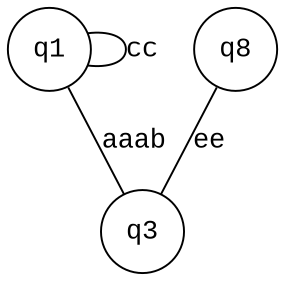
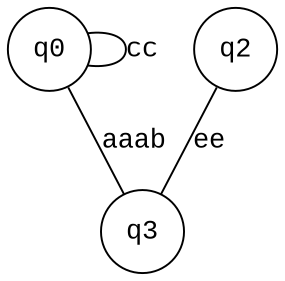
node "q1": label "q1" -> "q0"
node "q8": label "q8" -> "q2"
